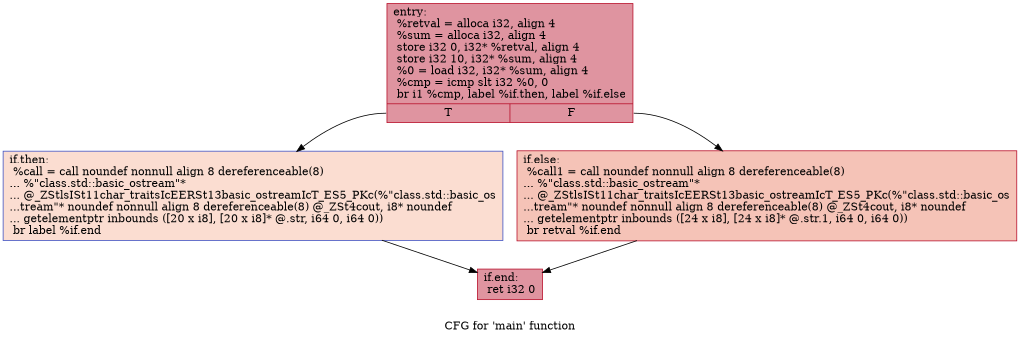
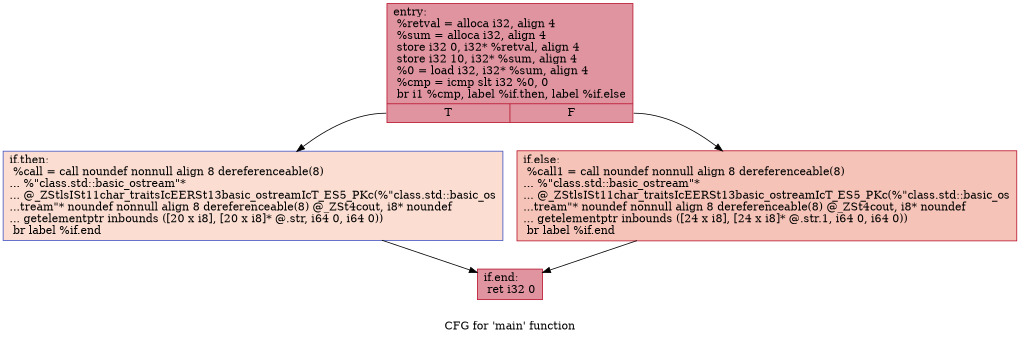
node "if.else:": text "br retval %if.end" -> "br label %if.end"
